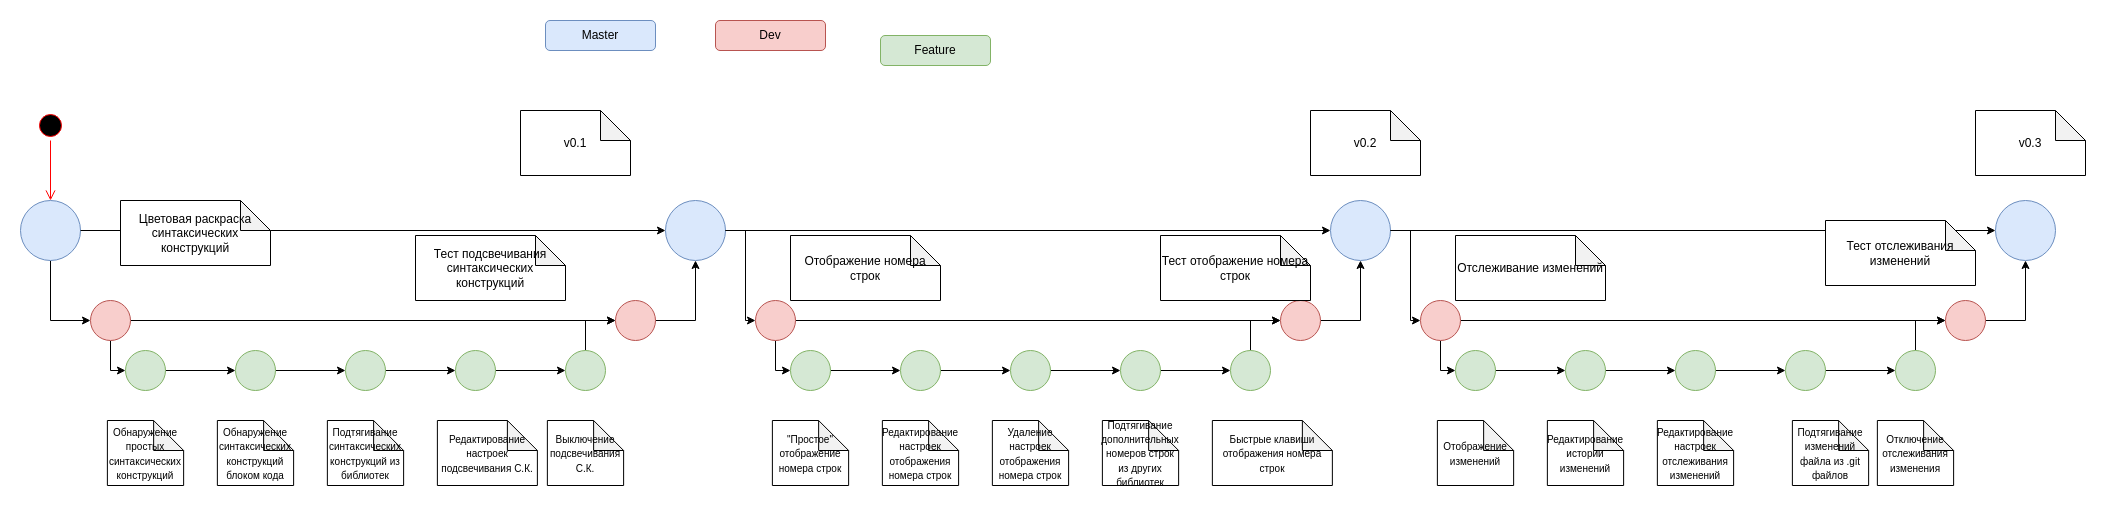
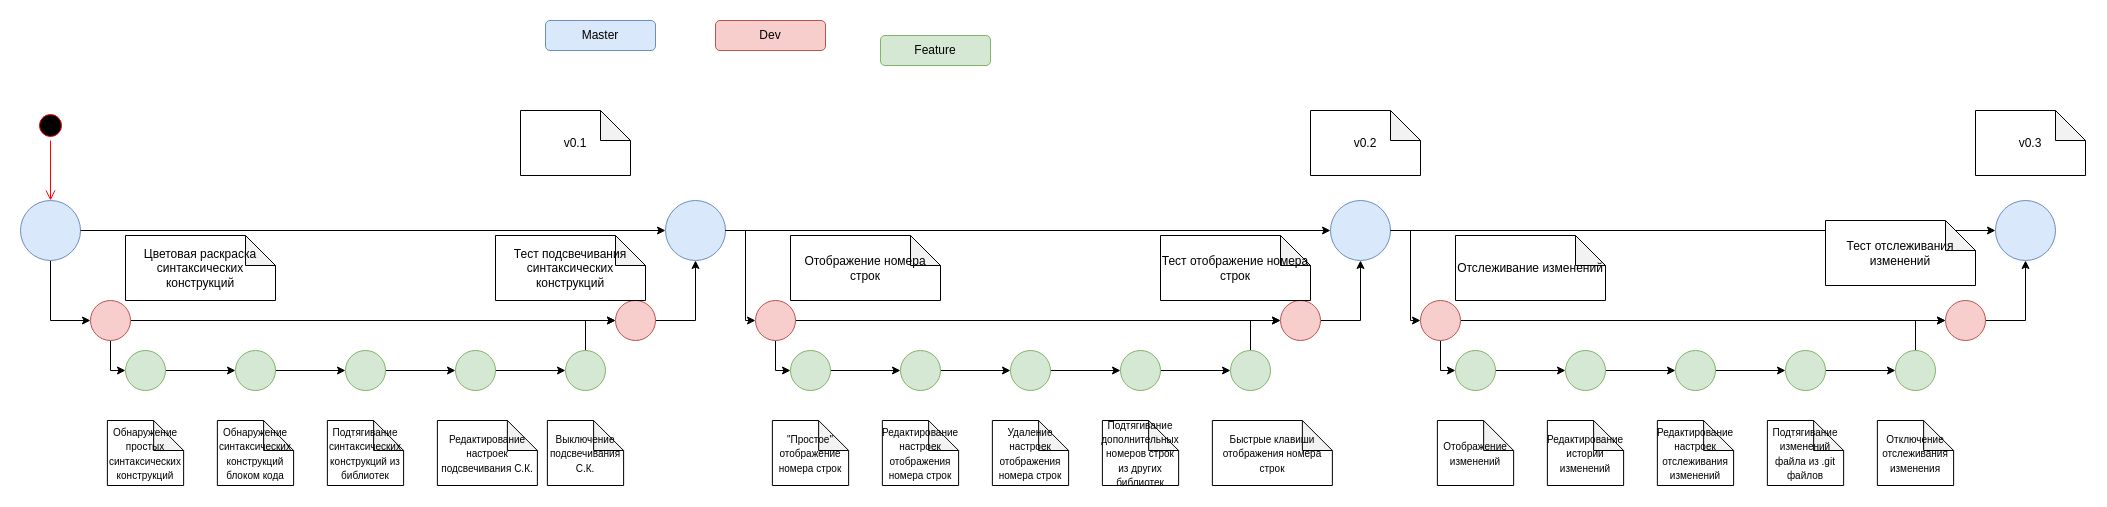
node "Цветовая раскраска синтаксических конструкций": moved (196, 233) -> (201, 268)
node "Тест подсвечивания синтаксических конструкций": moved (491, 268) -> (571, 268)
node "Подтягивание изменений файла из .git файлов": moved (1831, 453) -> (1806, 453)
